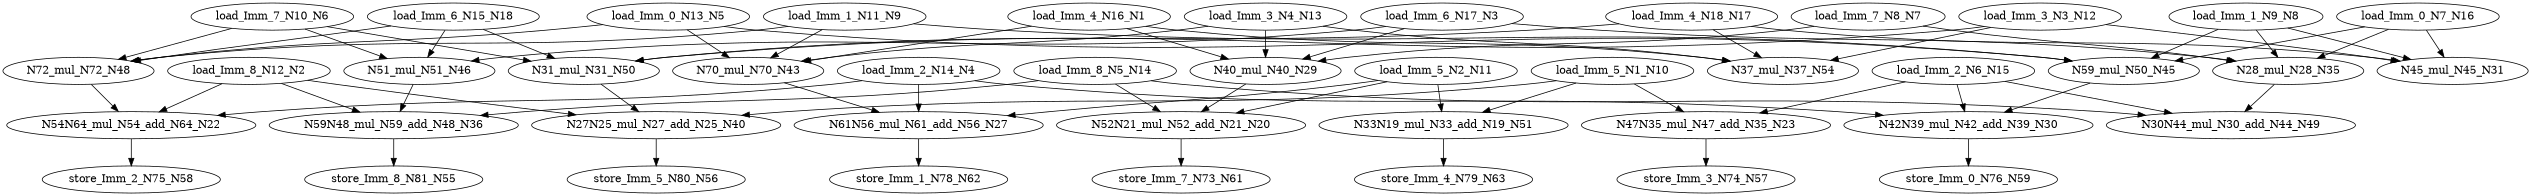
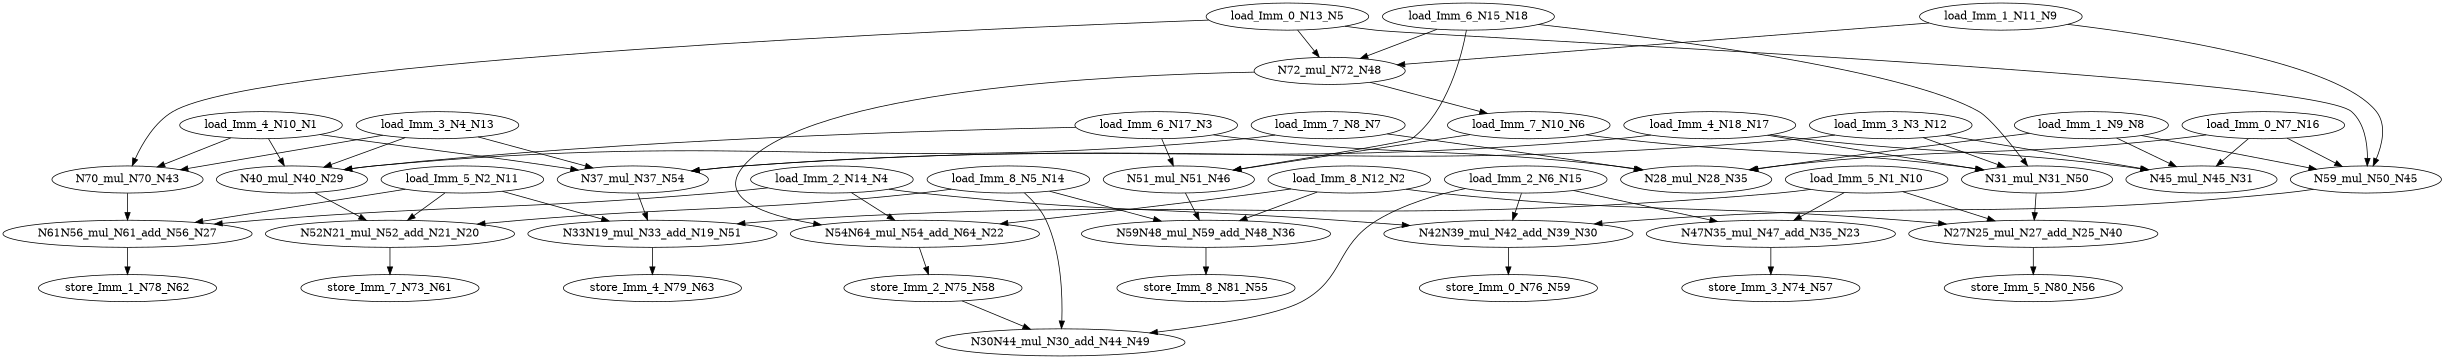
node "load_Imm_4_N16_N1": label "load_Imm_4_N16_N1" -> "load_Imm_4_N10_N1"
edge "load_Imm_1_N11_N9" -> "N70_mul_N70_N43": removed
edge "load_Imm_7_N10_N6" -> "N72_mul_N72_N48": reversed
edge "N28_mul_N28_N35" -> "N30N44_mul_N30_add_N44_N49": now "store_Imm_2_N75_N58" -> "N30N44_mul_N30_add_N44_N49"
edge "N37_mul_N37_N54" -> "N33N19_mul_N33_add_N19_N51": added
